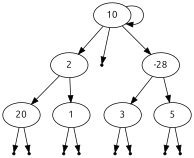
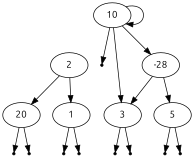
edge "10" -> "2": now "10" -> "3"
